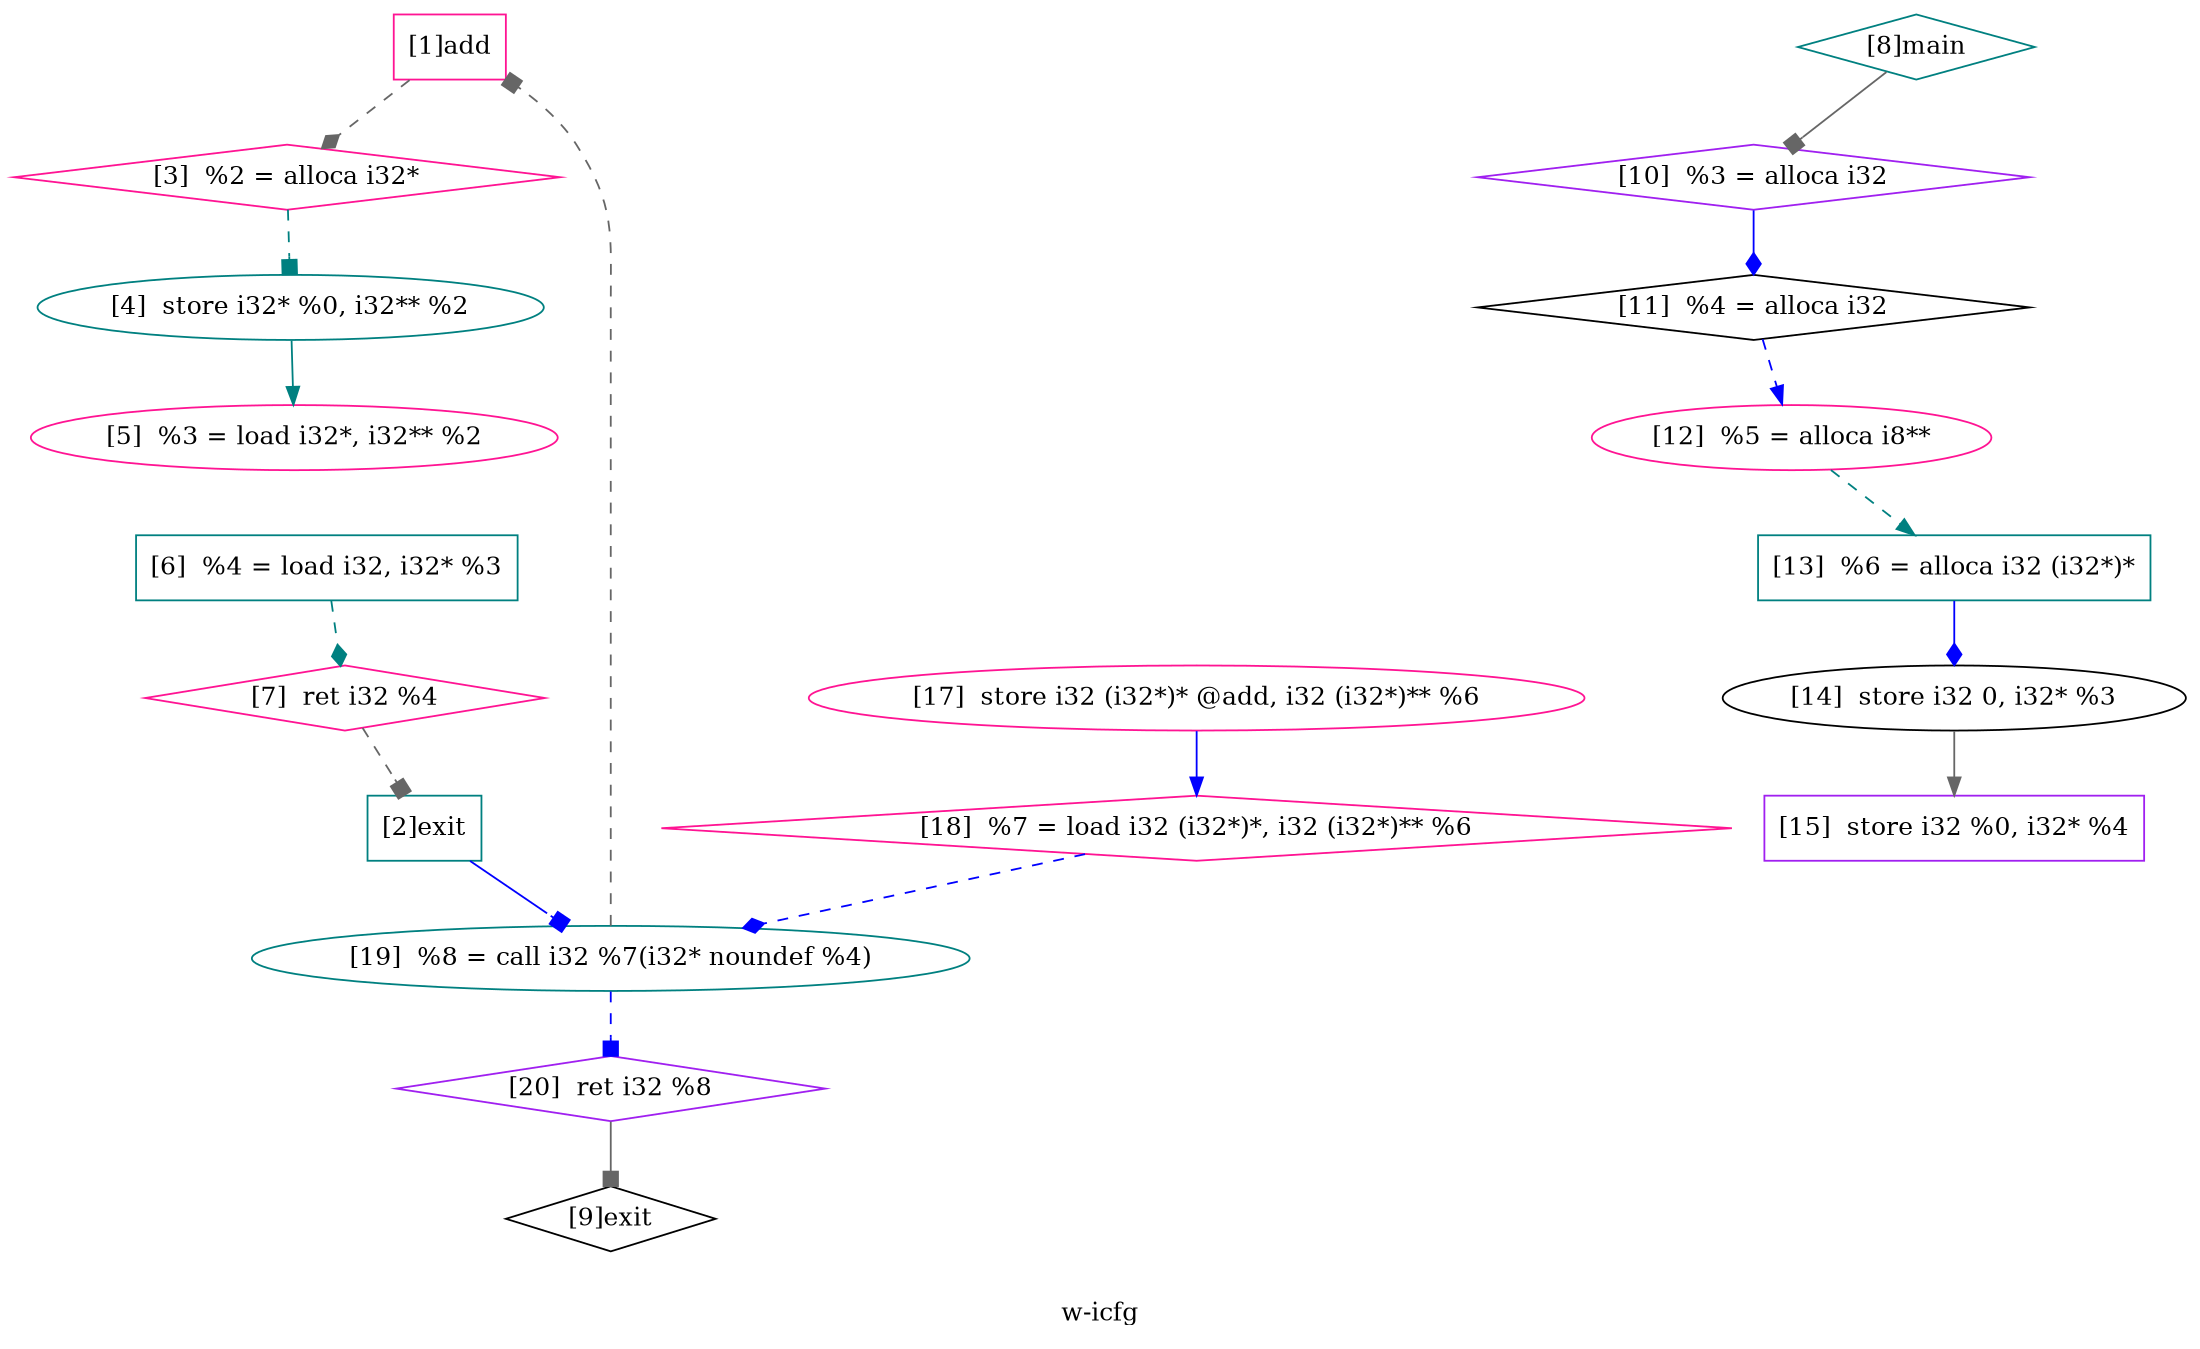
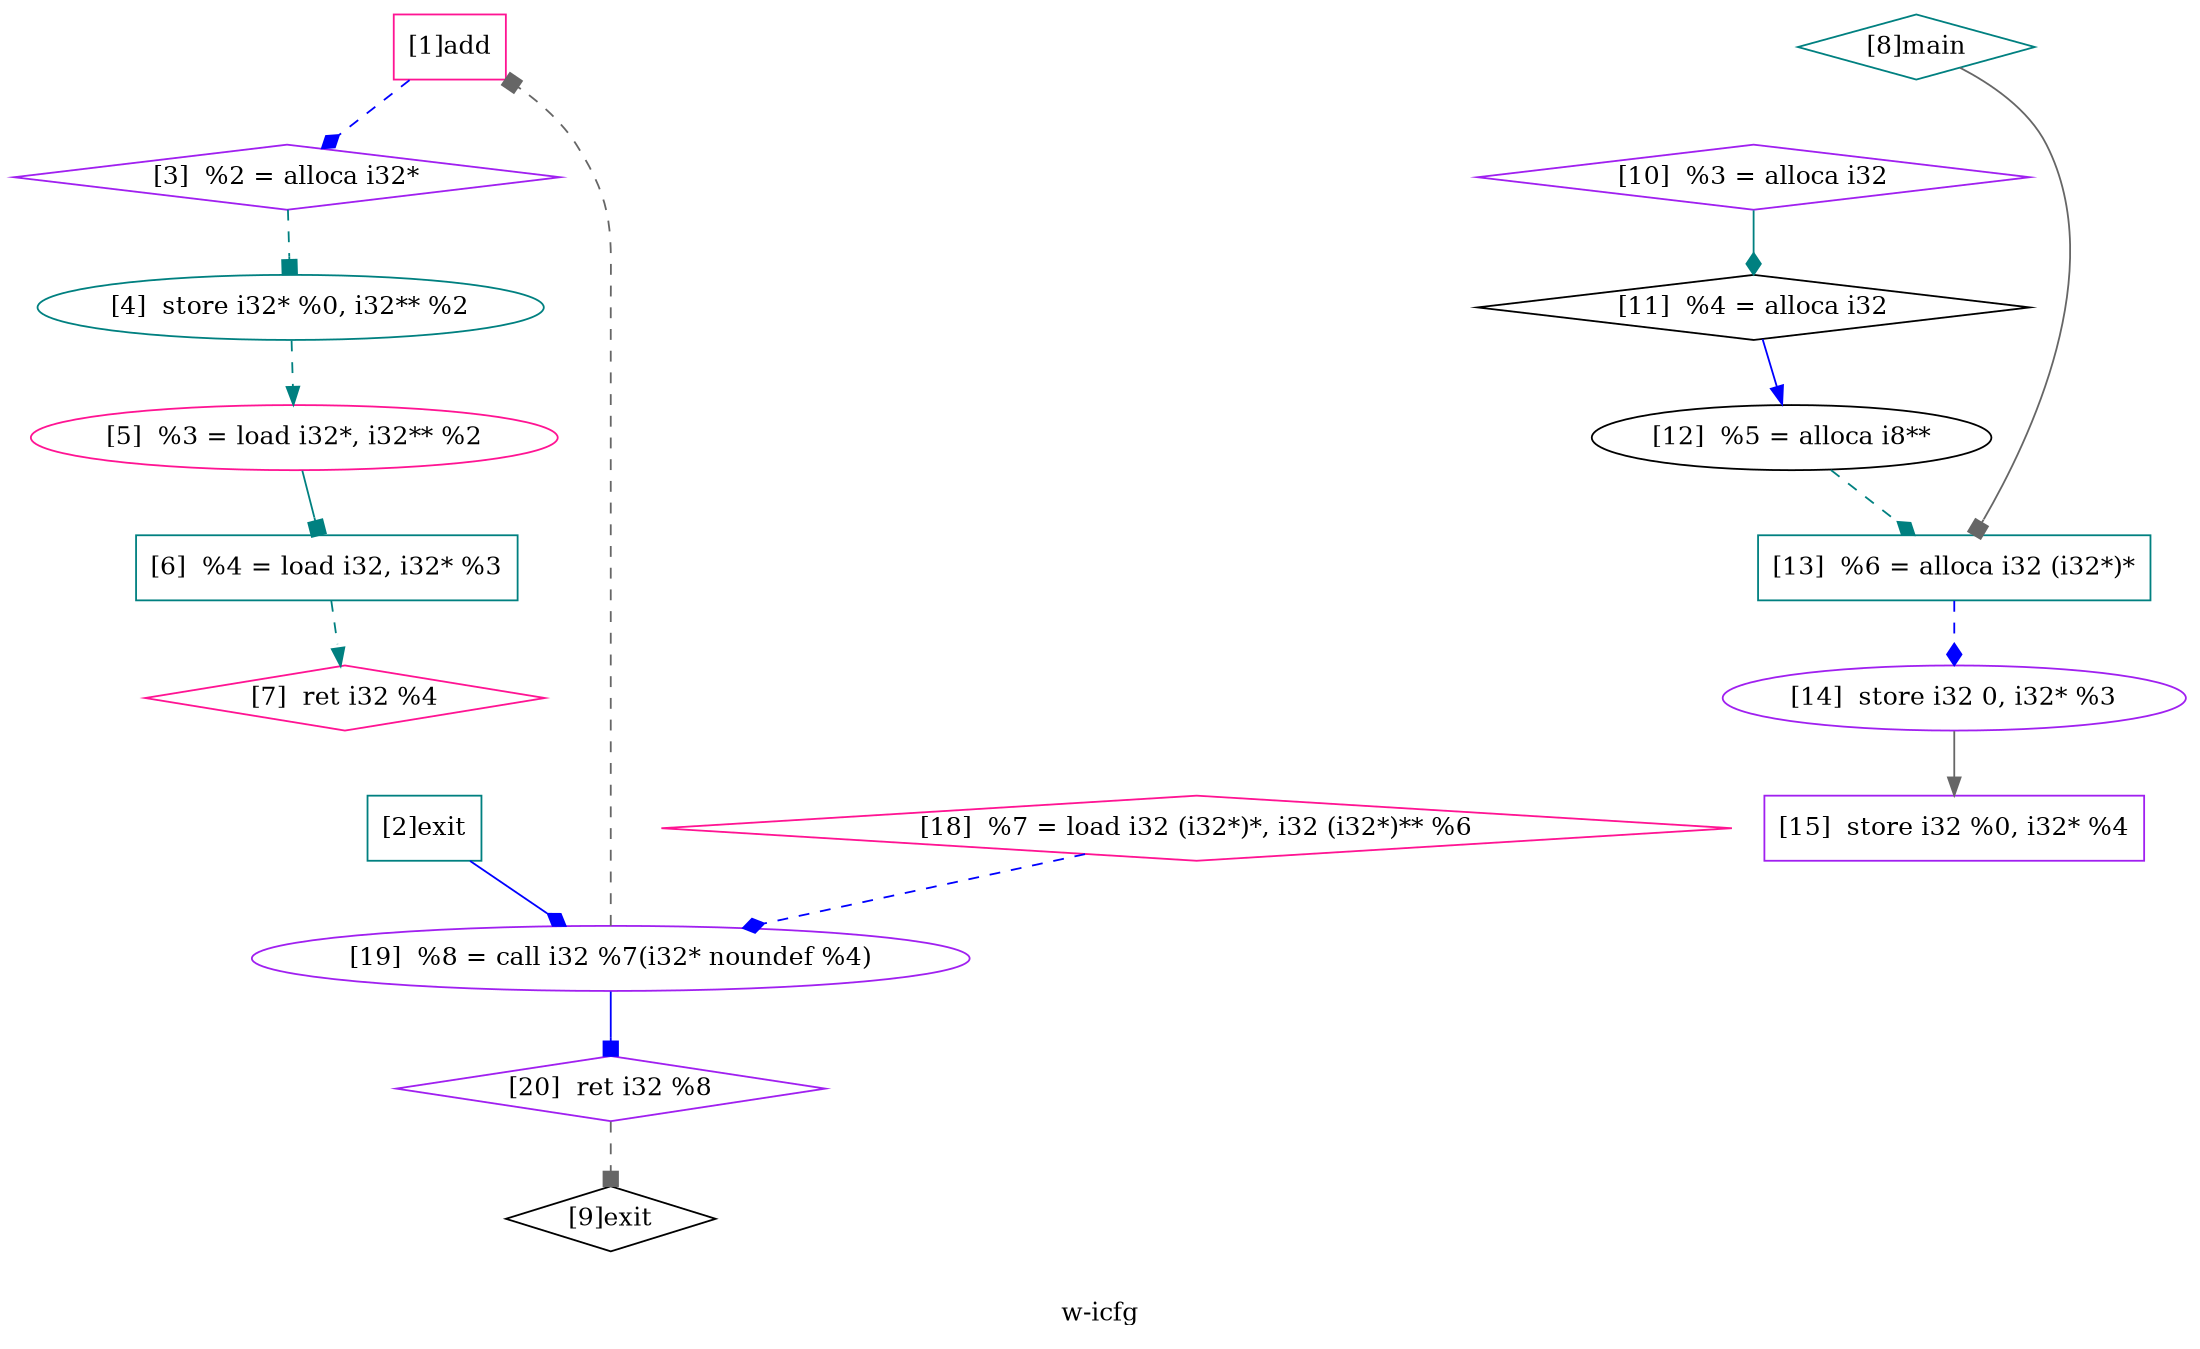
edge "[8]main" -> "[10]  %3 = alloca i32": now "[8]main" -> "[13]  %6 = alloca i32 (i32*)*"
edge "[1]add" -> "[3]  %2 = alloca i32*": color gray40 -> blue
node "[3]  %2 = alloca i32*": color deeppink -> purple
edge "[10]  %3 = alloca i32" -> "[11]  %4 = alloca i32": color blue -> teal
edge "[11]  %4 = alloca i32" -> "[12]  %5 = alloca i8**": style dashed -> solid
edge "[4]  store i32* %0, i32** %2" -> "[5]  %3 = load i32*, i32** %2": style solid -> dashed
node "[12]  %5 = alloca i8**": color deeppink -> black
edge "[5]  %3 = load i32*, i32** %2" -> "[6]  %4 = load i32, i32* %3": added
edge "[12]  %5 = alloca i8**" -> "[13]  %6 = alloca i32 (i32*)*": arrowhead normal -> diamond
edge "[13]  %6 = alloca i32 (i32*)*" -> "[14]  store i32 0, i32* %3": style solid -> dashed
edge "[6]  %4 = load i32, i32* %3" -> "[7]  ret i32 %4": arrowhead diamond -> normal
node "[17]  store i32 (i32*)* @add, i32 (i32*)** %6": removed
node "[14]  store i32 0, i32* %3": color black -> purple
edge "[7]  ret i32 %4" -> "[2]exit": removed
edge "[2]exit" -> "[19]  %8 = call i32 %7(i32* noundef %4)": arrowhead box -> diamond
node "[19]  %8 = call i32 %7(i32* noundef %4)": color teal -> purple
edge "[19]  %8 = call i32 %7(i32* noundef %4)" -> "[20]  ret i32 %8": style dashed -> solid
edge "[20]  ret i32 %8" -> "[9]exit": style solid -> dashed
